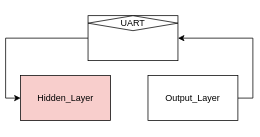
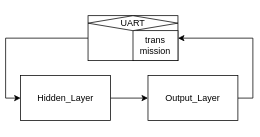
node "trans mission": added
node "Hidden_Layer": fillcolor #f8cecc -> #ffffff
edge "Hidden_Layer" -> "Output_Layer": added
